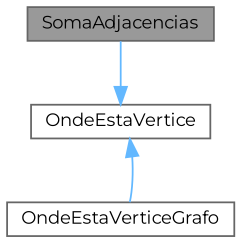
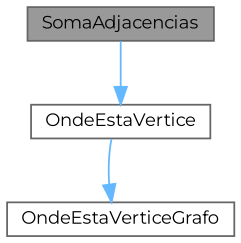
edge "OndeEstaVerticeGrafo" -> "OndeEstaVertice": reversed
